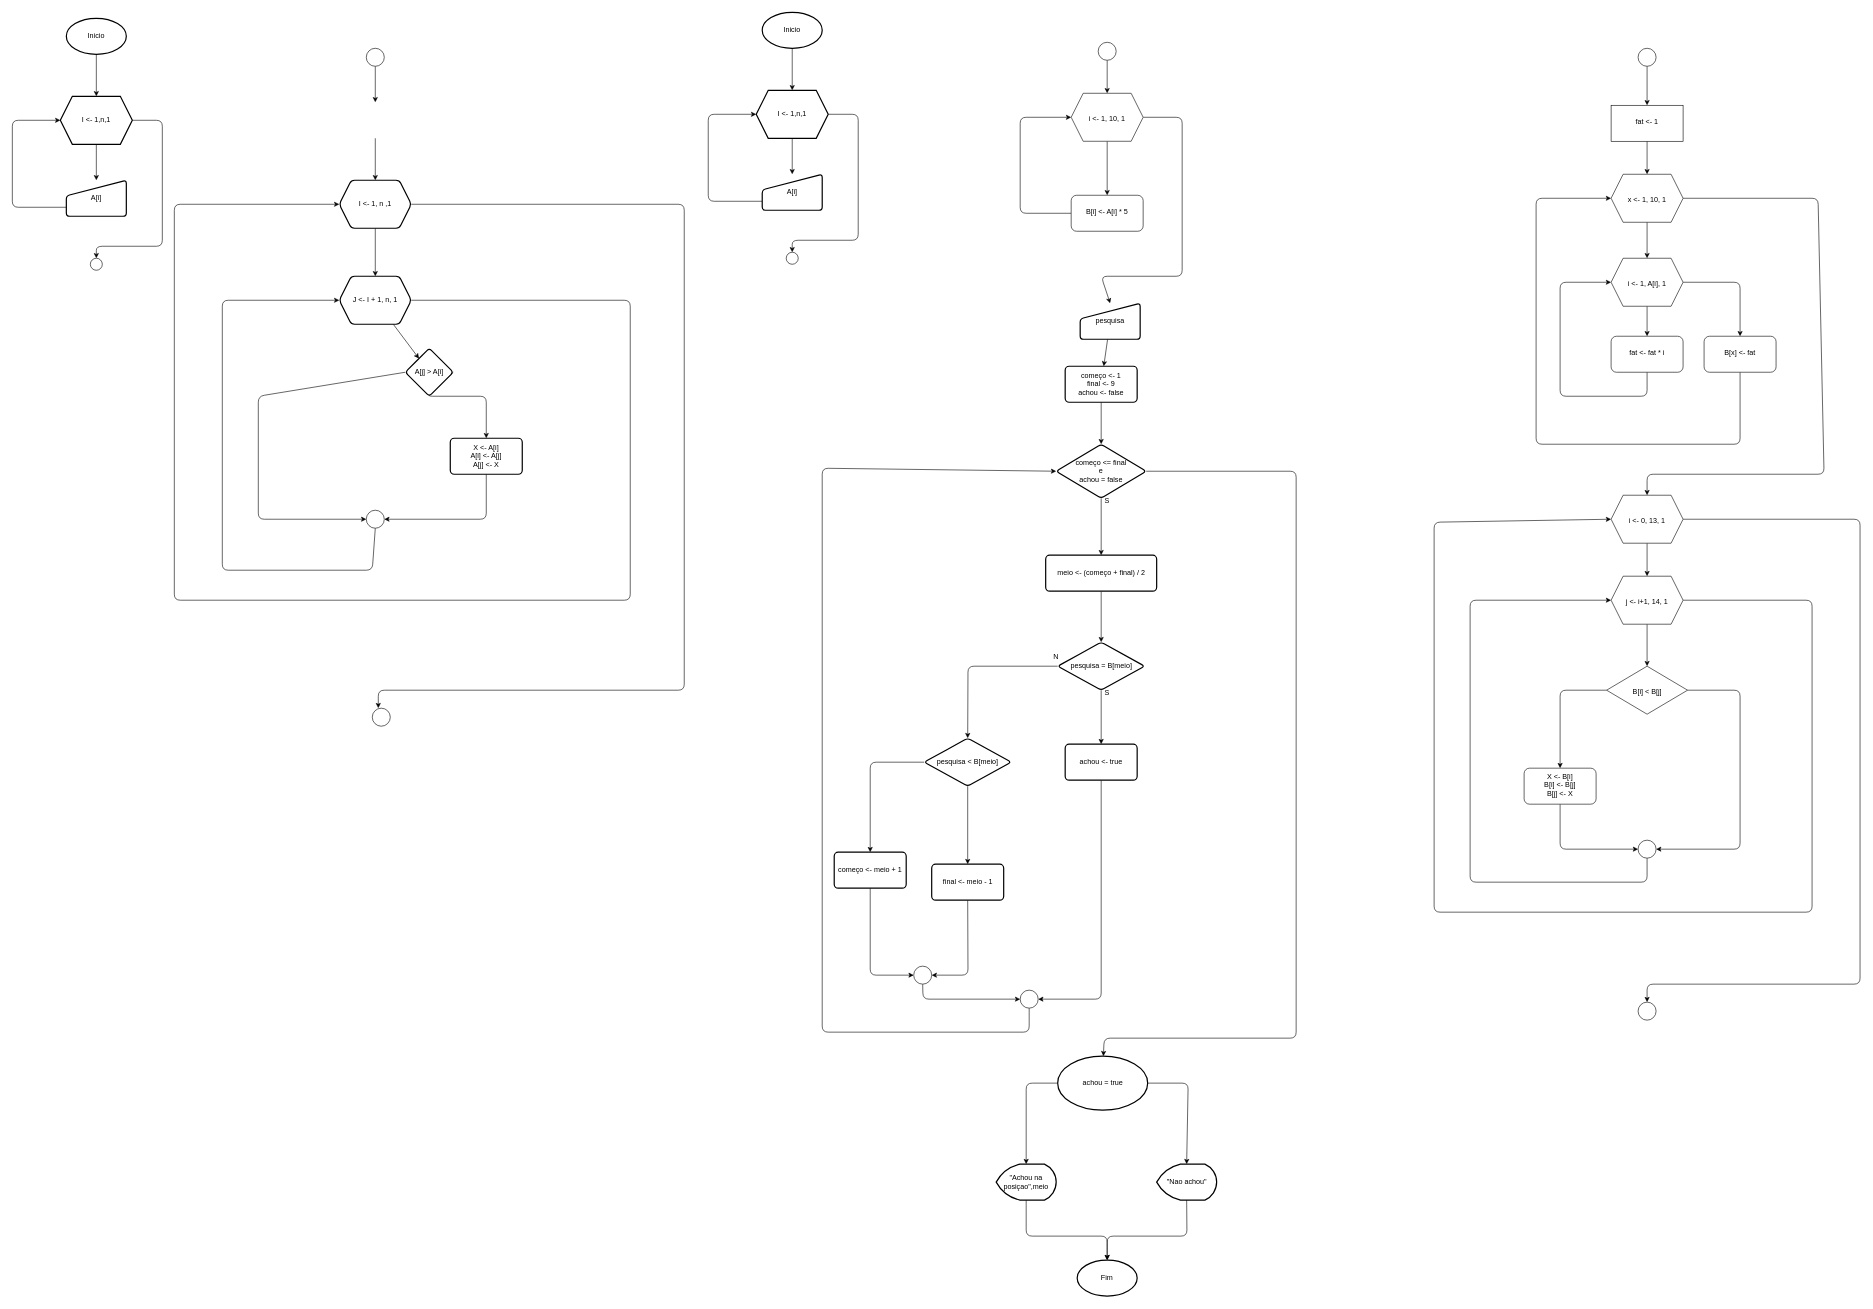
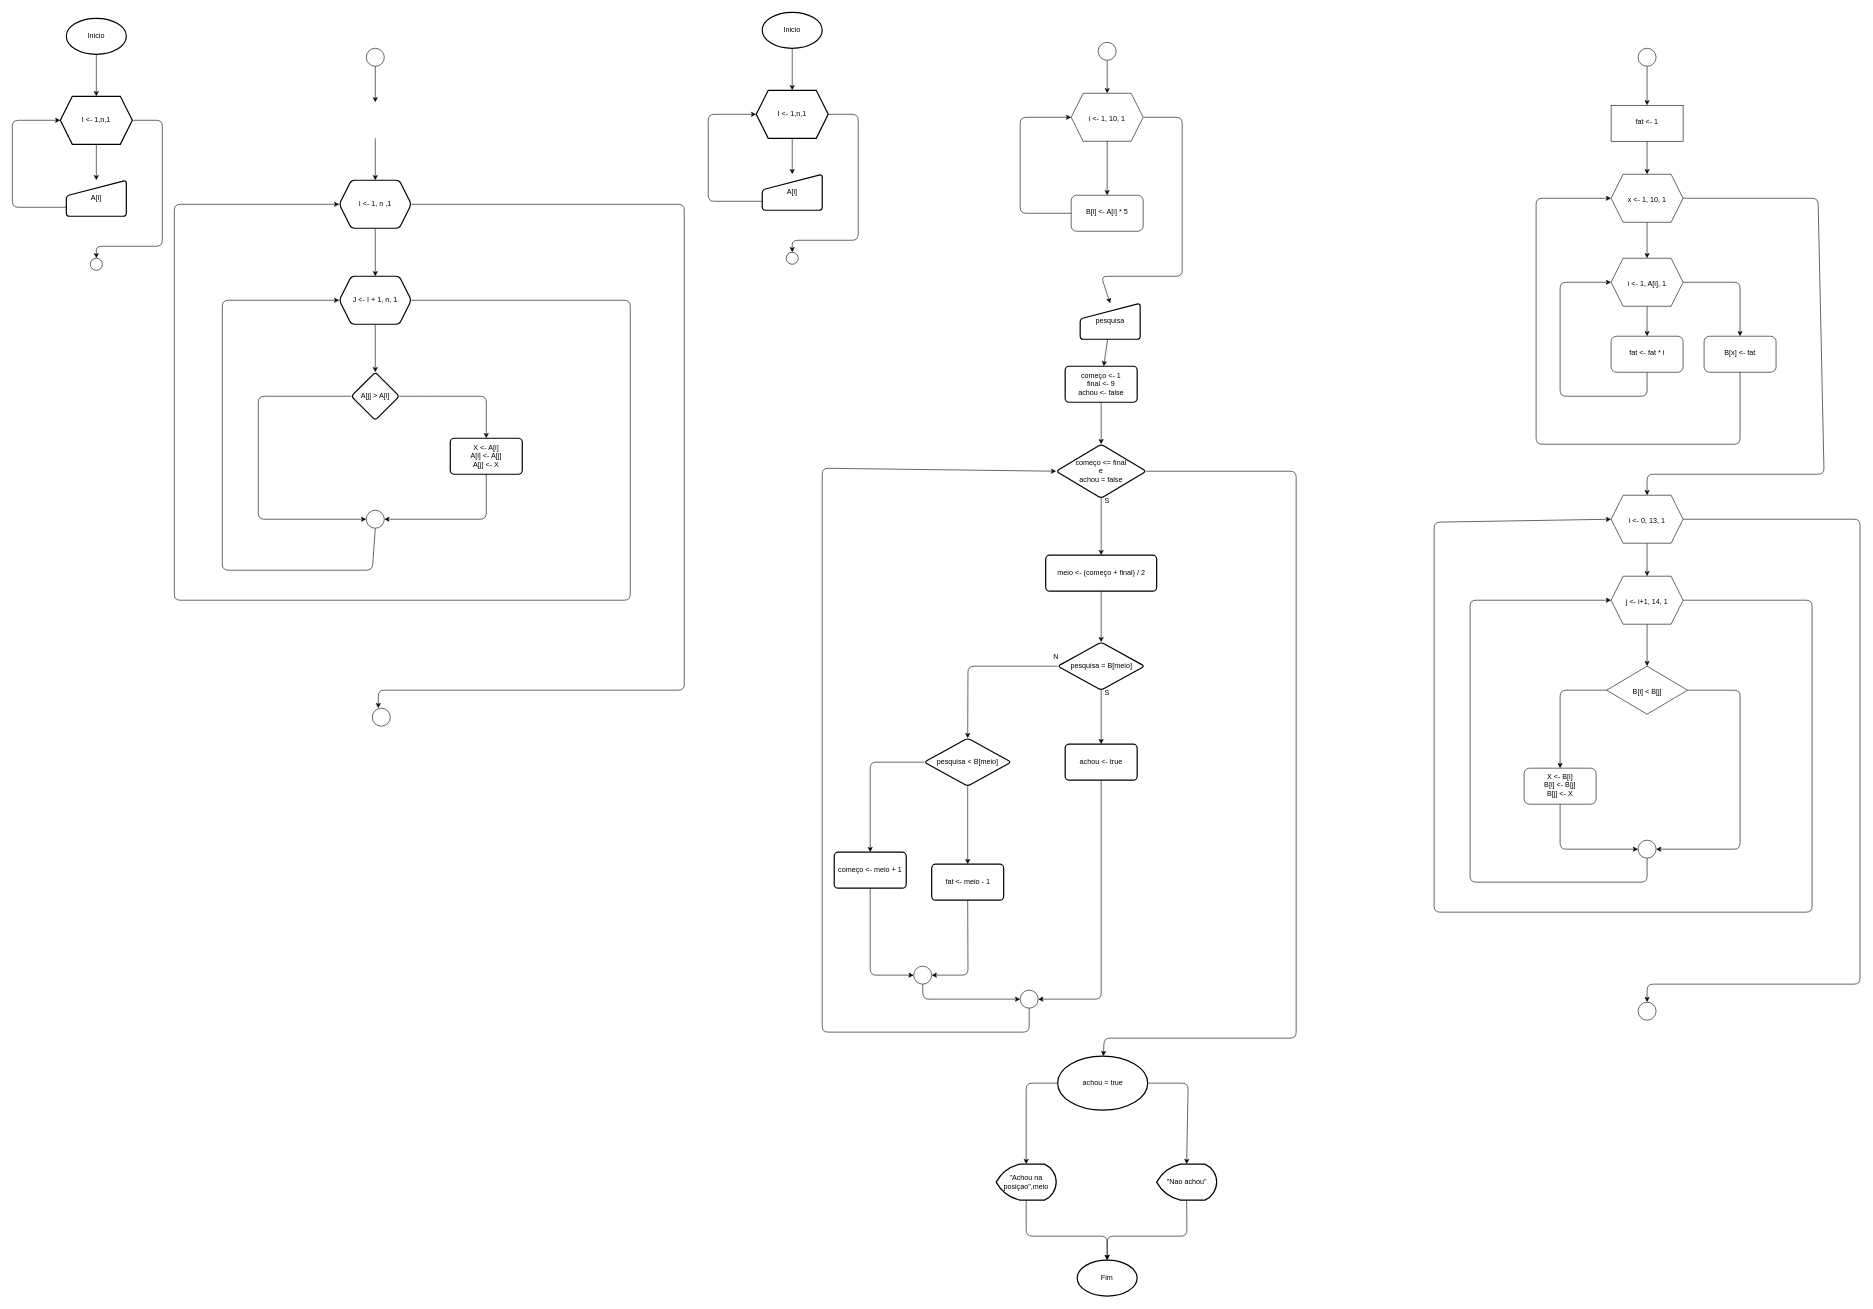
node "A[j] > A[i]": moved (429, 372) -> (375, 396)
node "final <- meio - 1": label "final <- meio - 1" -> "fat <- meio - 1"
